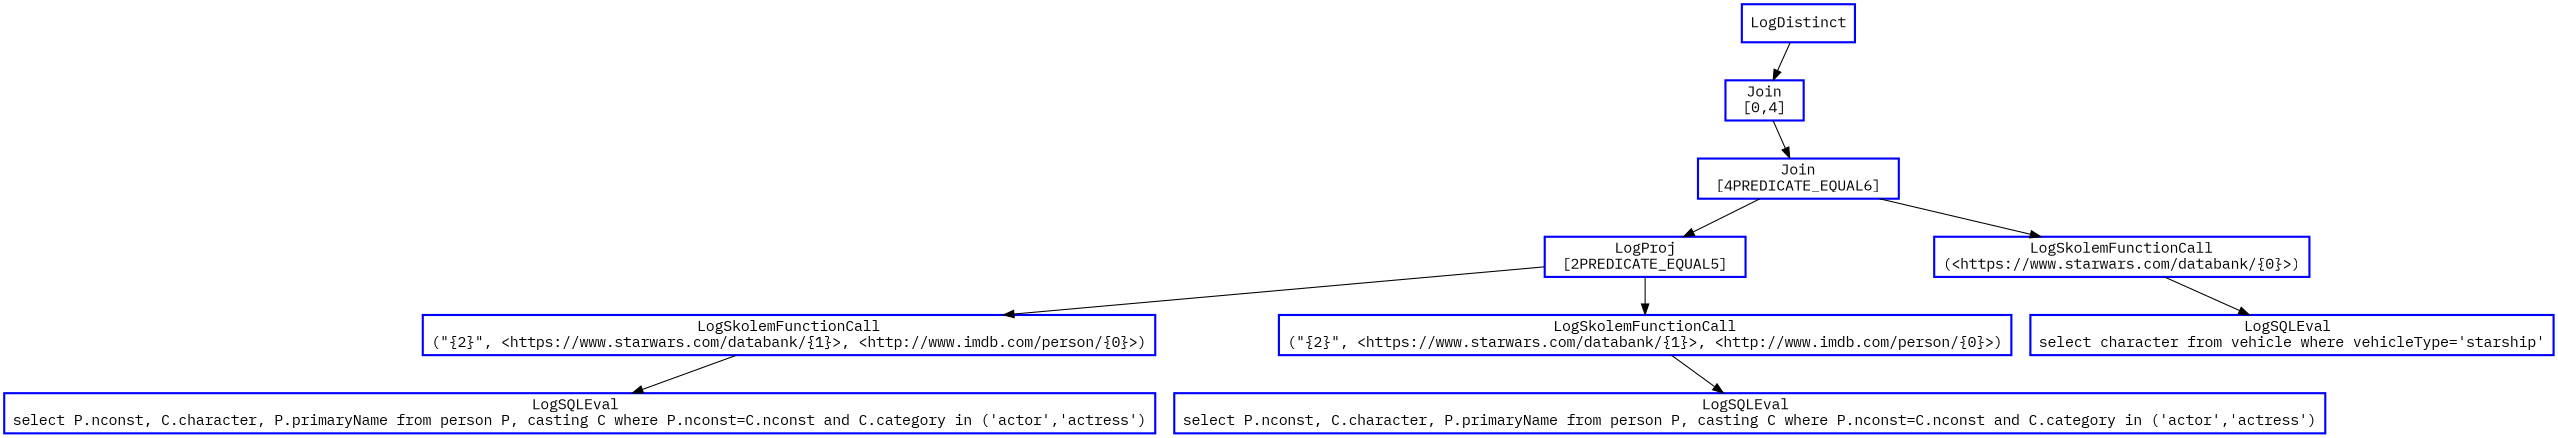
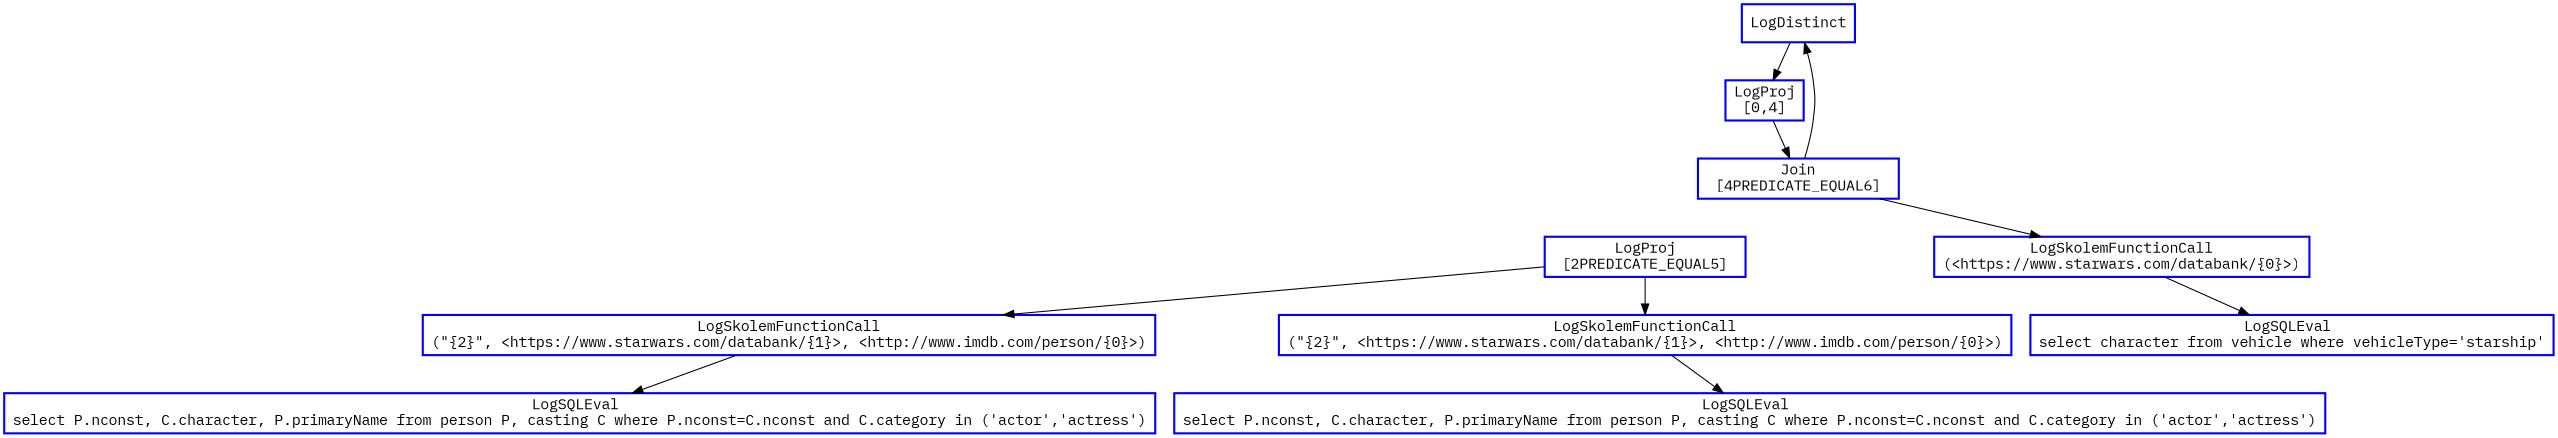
node "Join [0,4]": label "Join [0,4]" -> "LogProj [0,4]"
edge "Join [4PREDICATE_EQUAL6]" -> "LogProj [2PREDICATE_EQUAL5]": now "Join [4PREDICATE_EQUAL6]" -> "LogDistinct"
